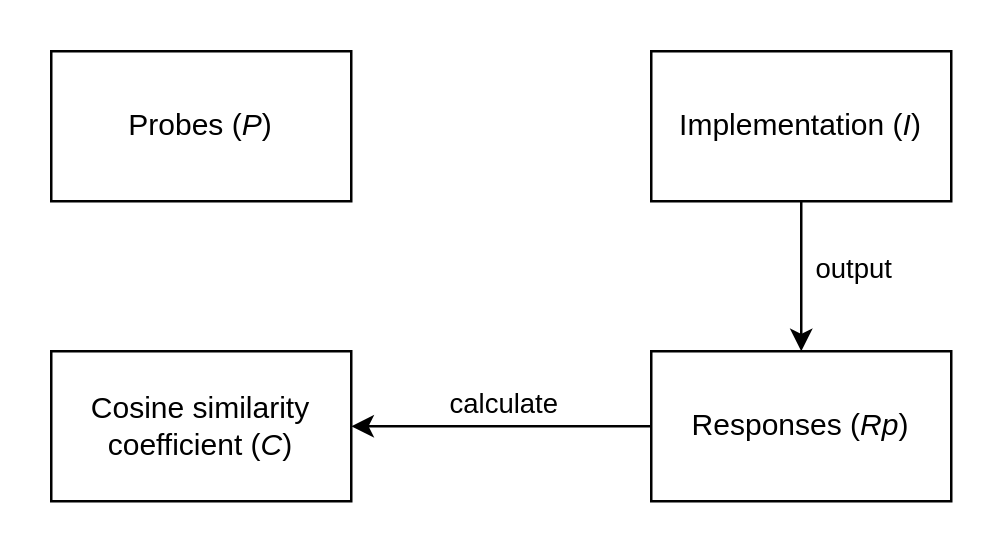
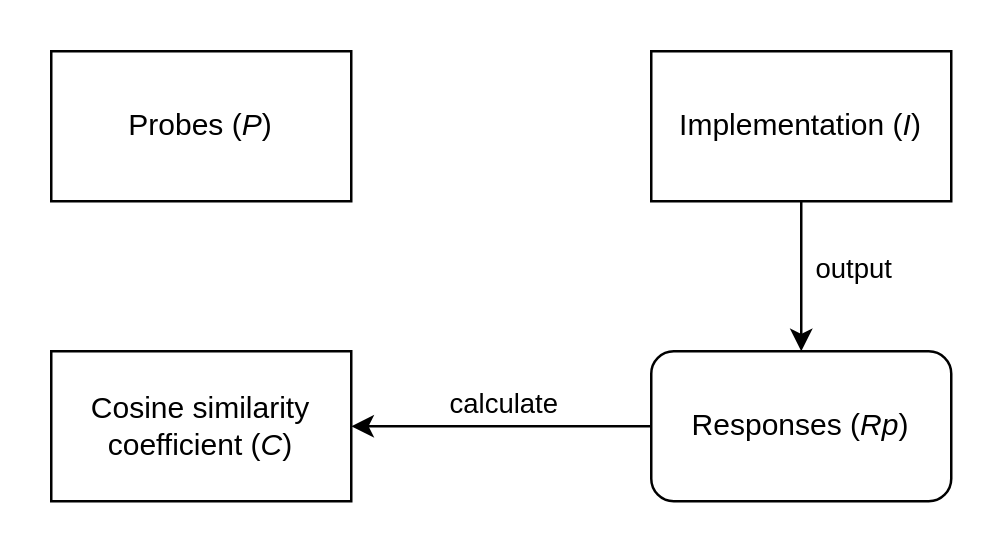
node "Responses (Rp)": shape rectangle -> rounded rectangle
